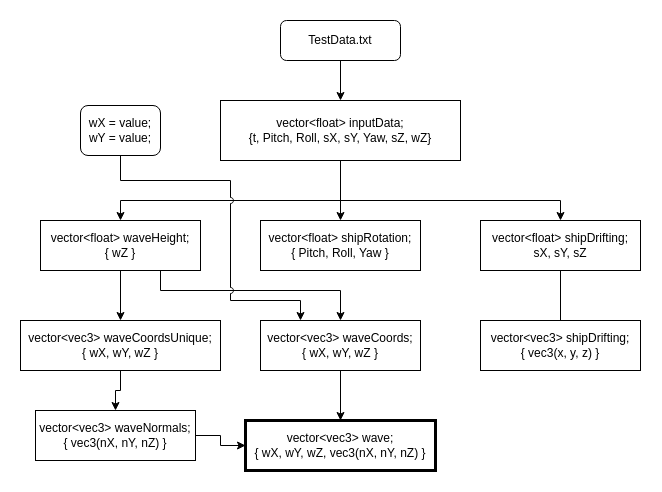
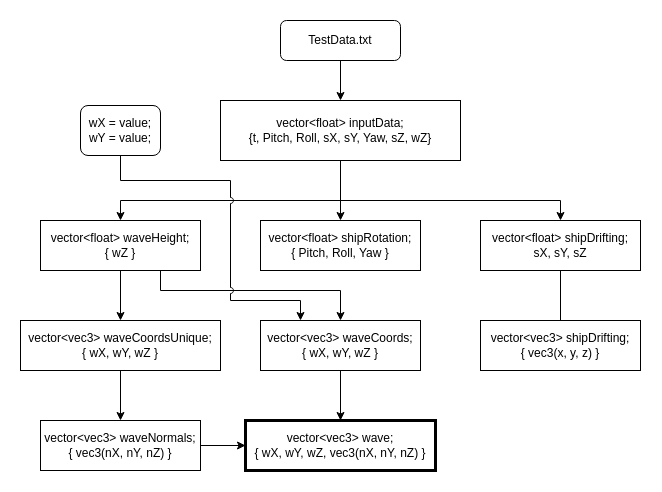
node "vector<vec3> waveNormals; { vec3(nX, nY, nZ) }": moved (116, 436) -> (121, 446)
